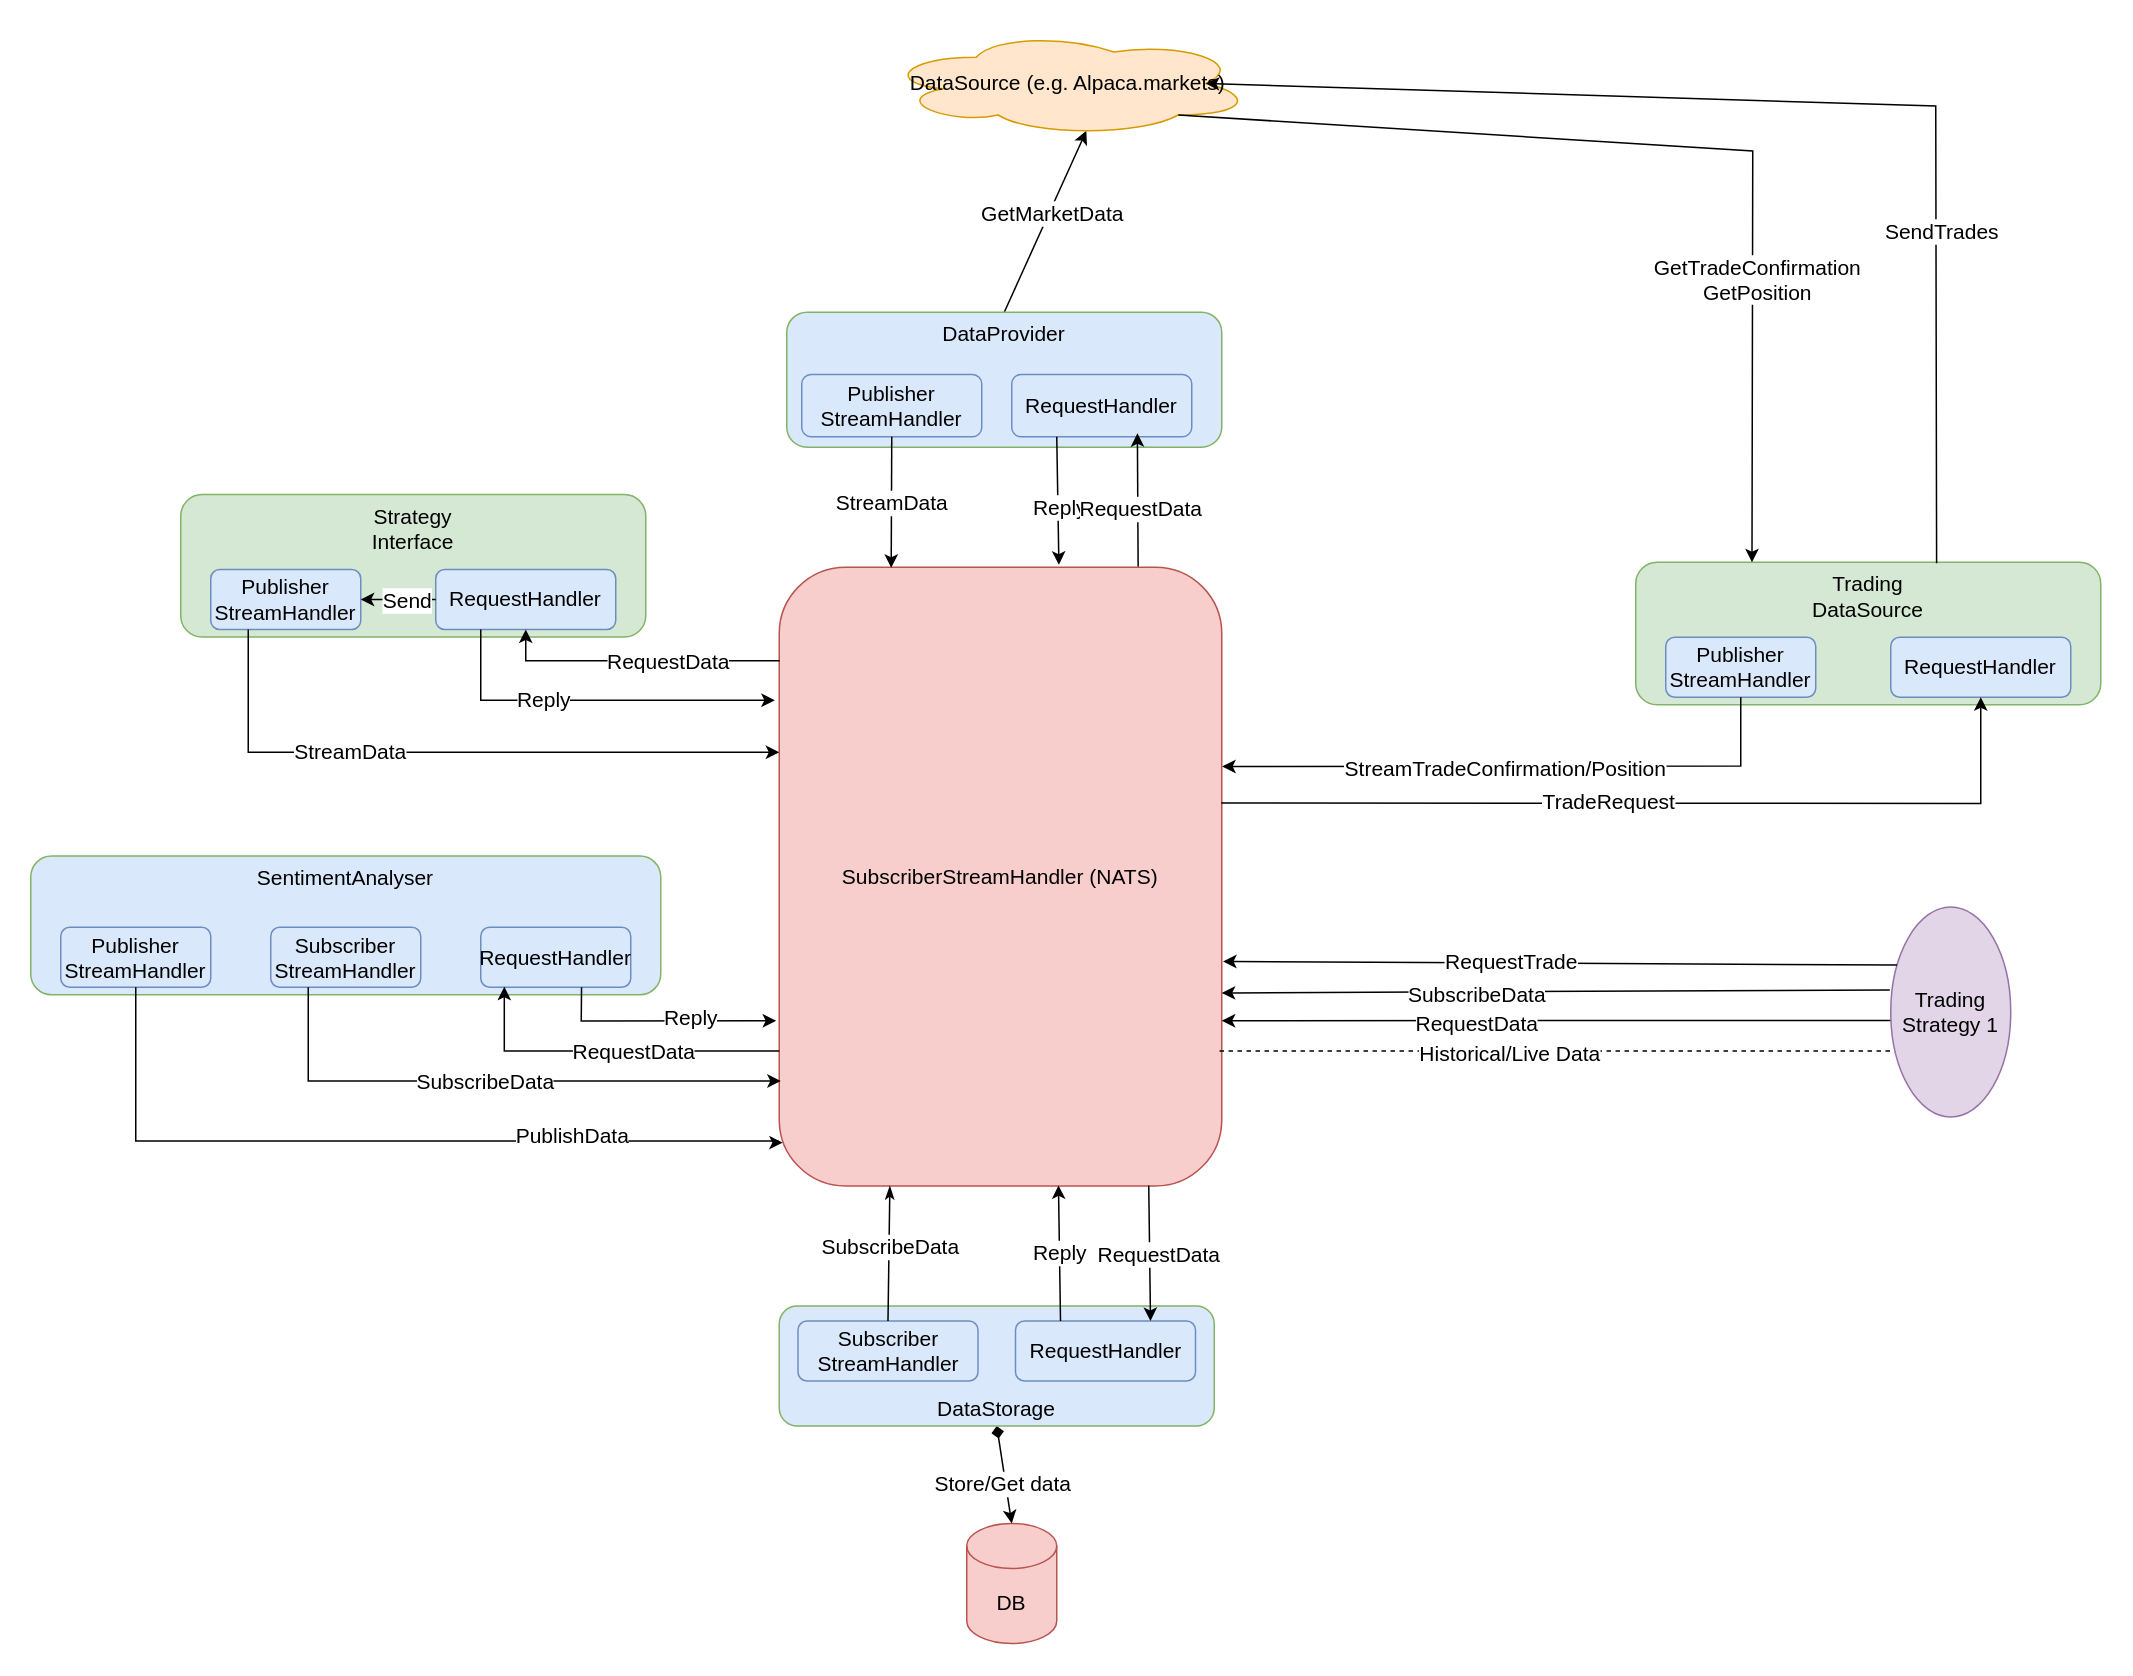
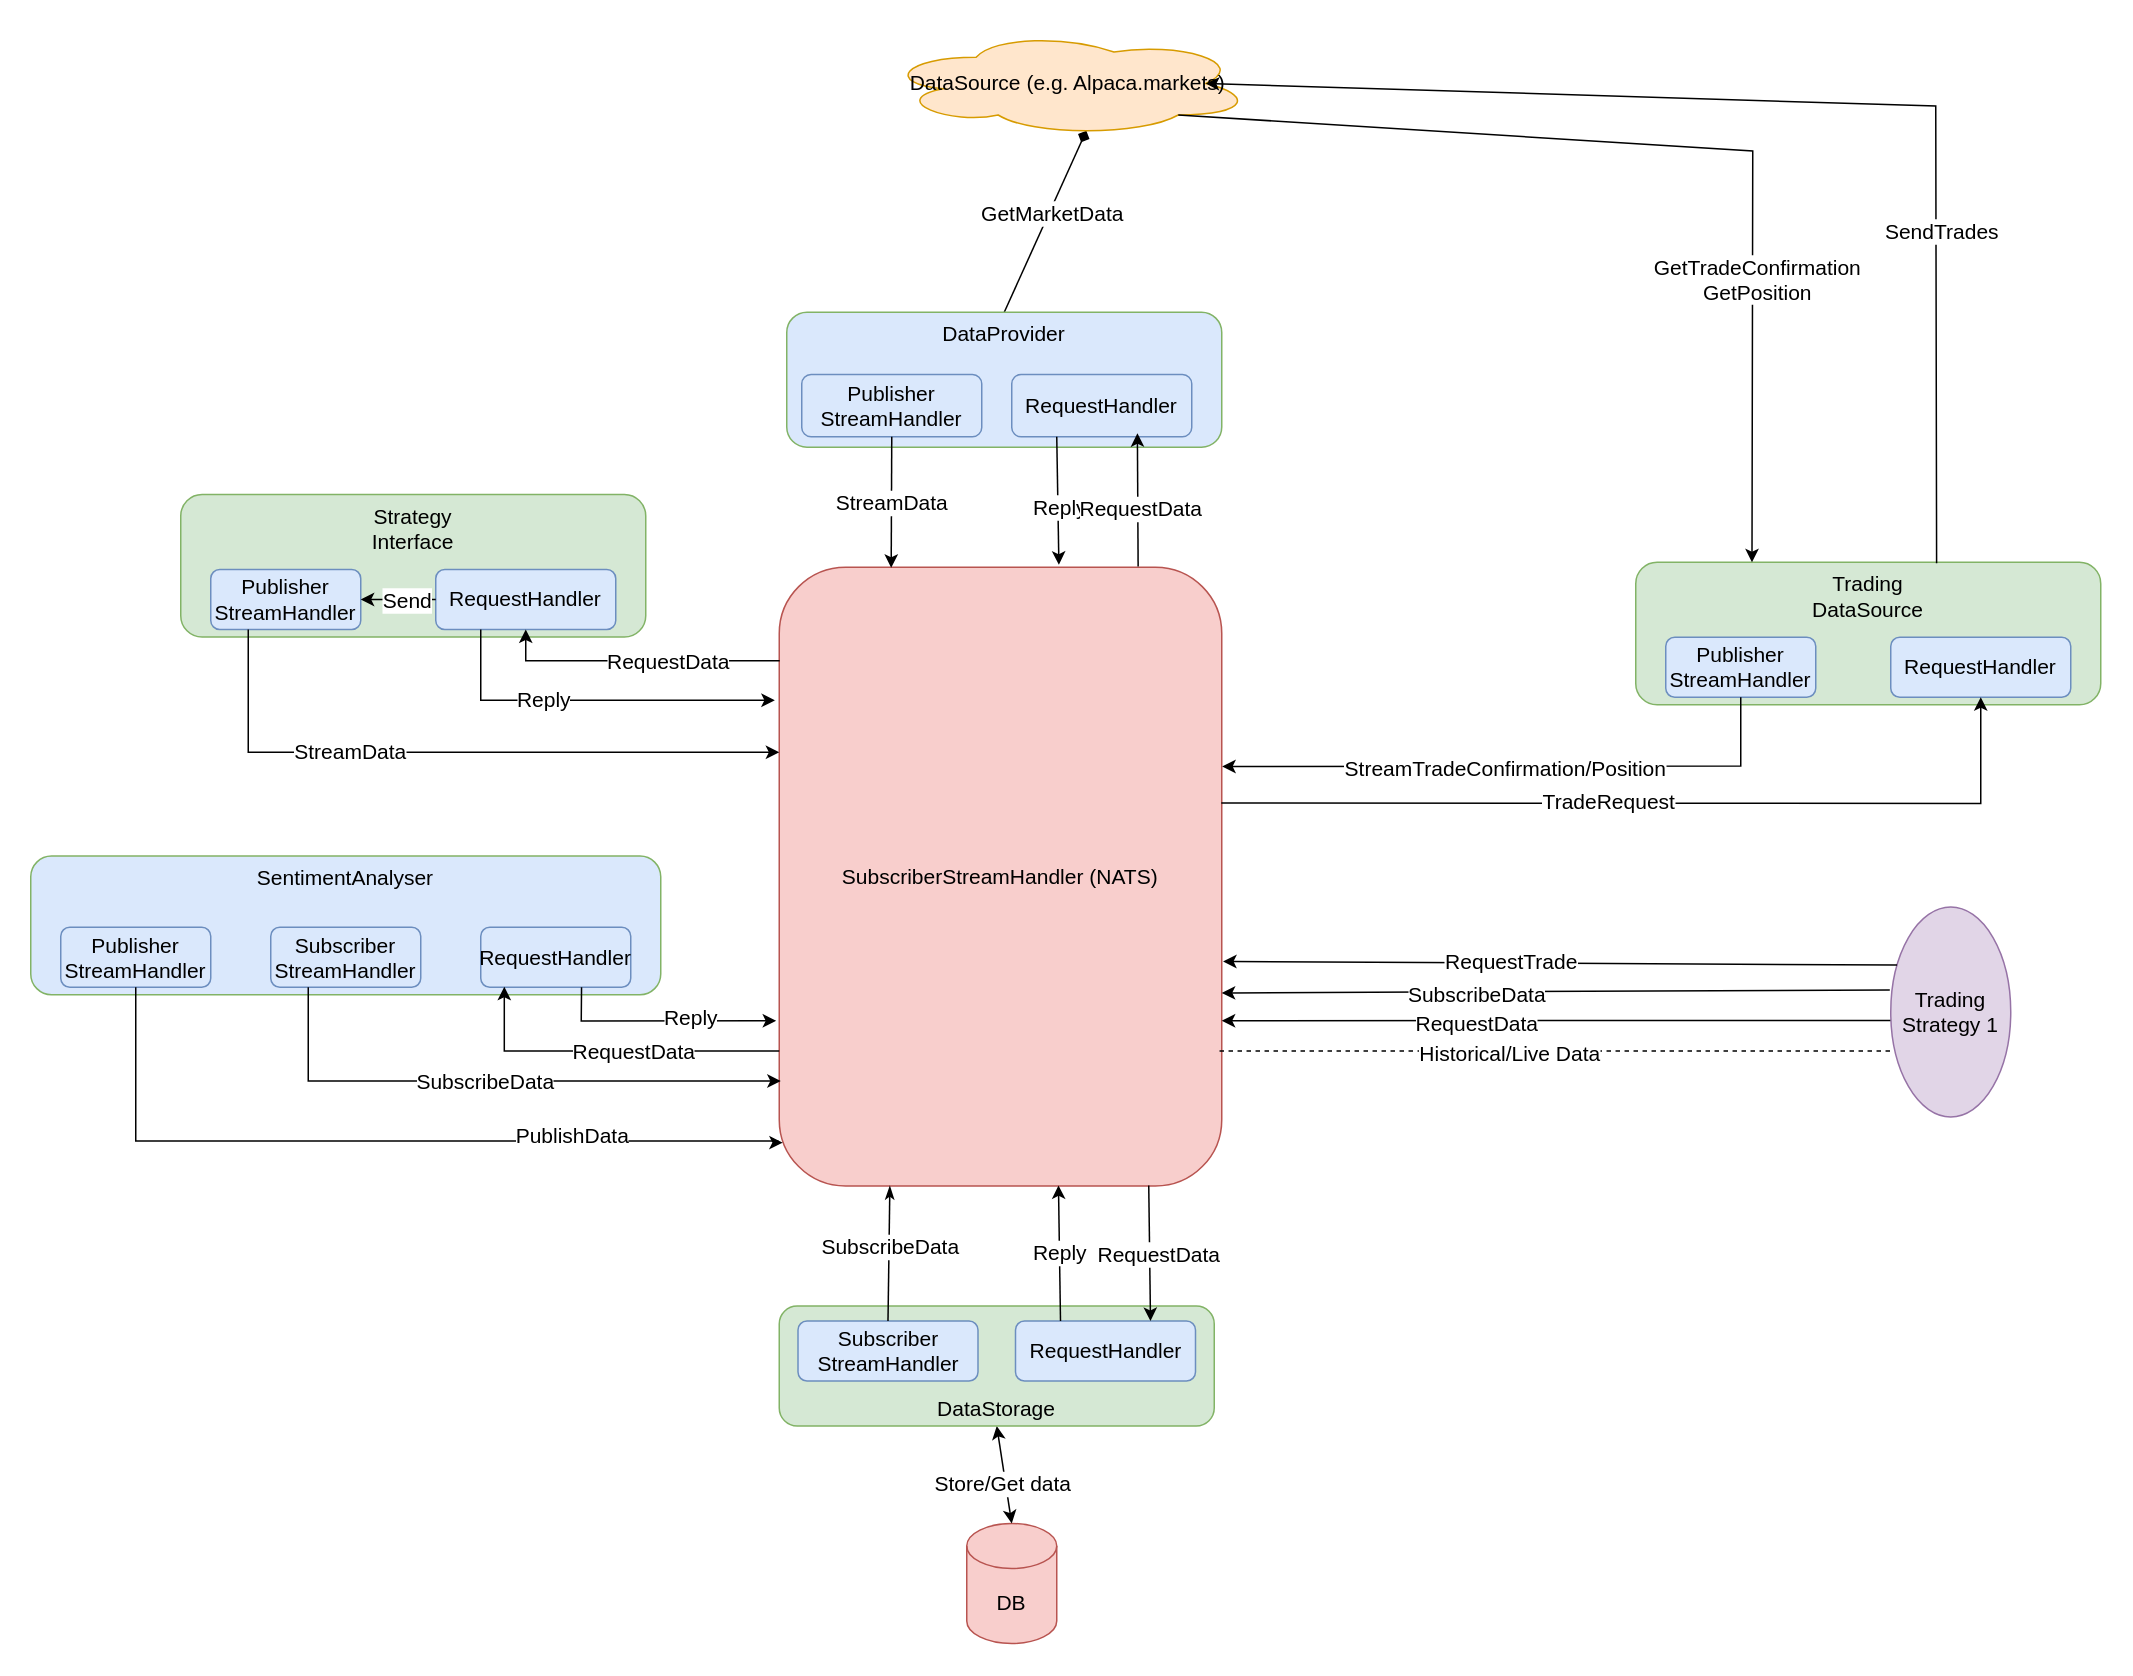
edge "DataProvider" -> "DataSource (e.g. Alpaca.markets)": arrowhead classic -> diamond
node "DataStorage": fillcolor #dae8fc -> #d5e8d4
edge "DataStorage" -- "DB": arrowhead diamond -> classic
